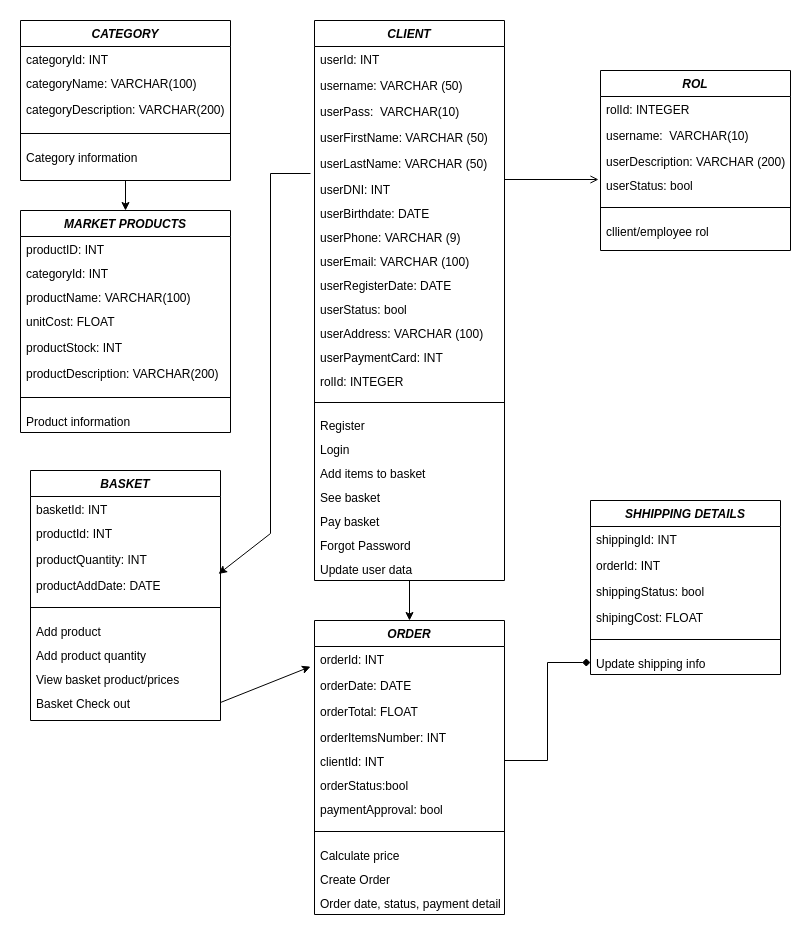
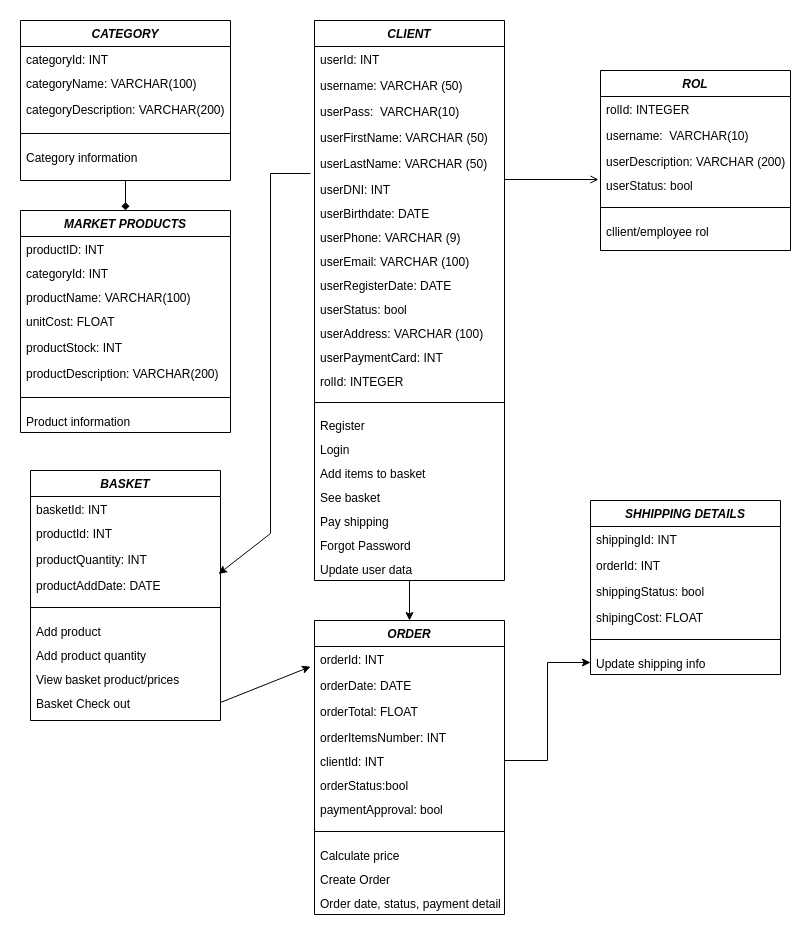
edge "CATEGORY" -> "MARKET PRODUCTS": arrowhead classic -> diamond
node "Pay basket": label "Pay basket" -> "Pay shipping"
edge "clientId: INT" -> "Update shipping info": arrowhead diamond -> classic
